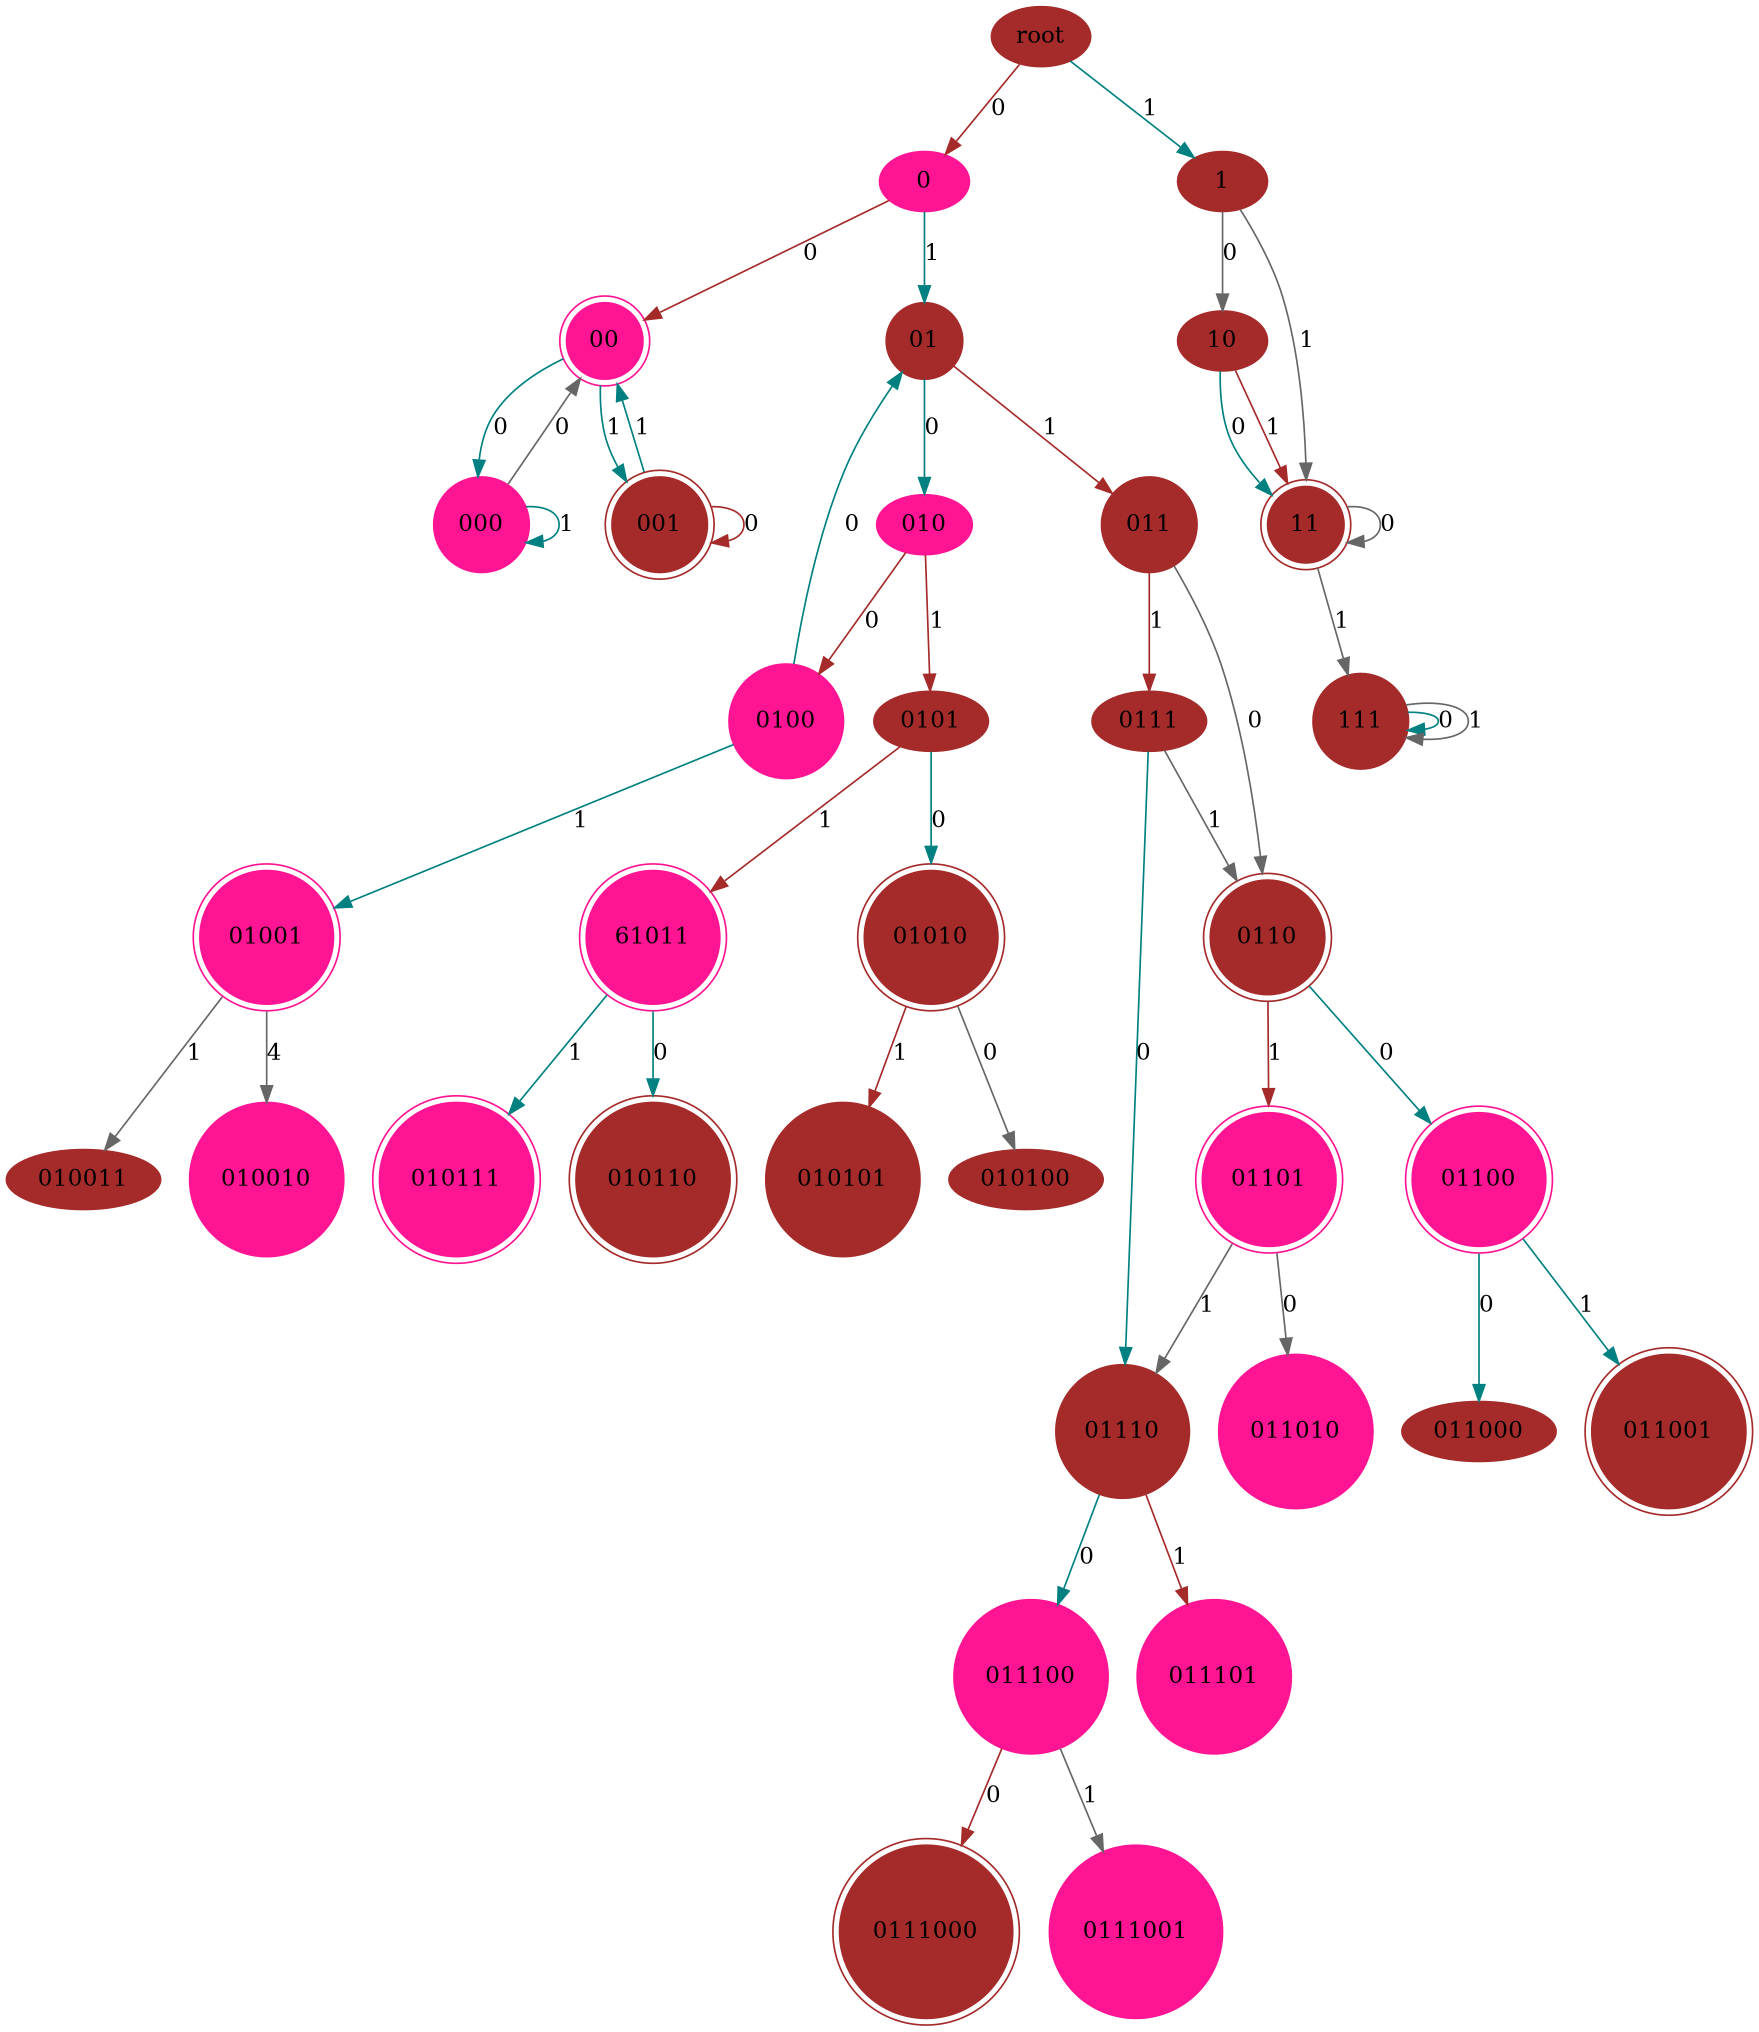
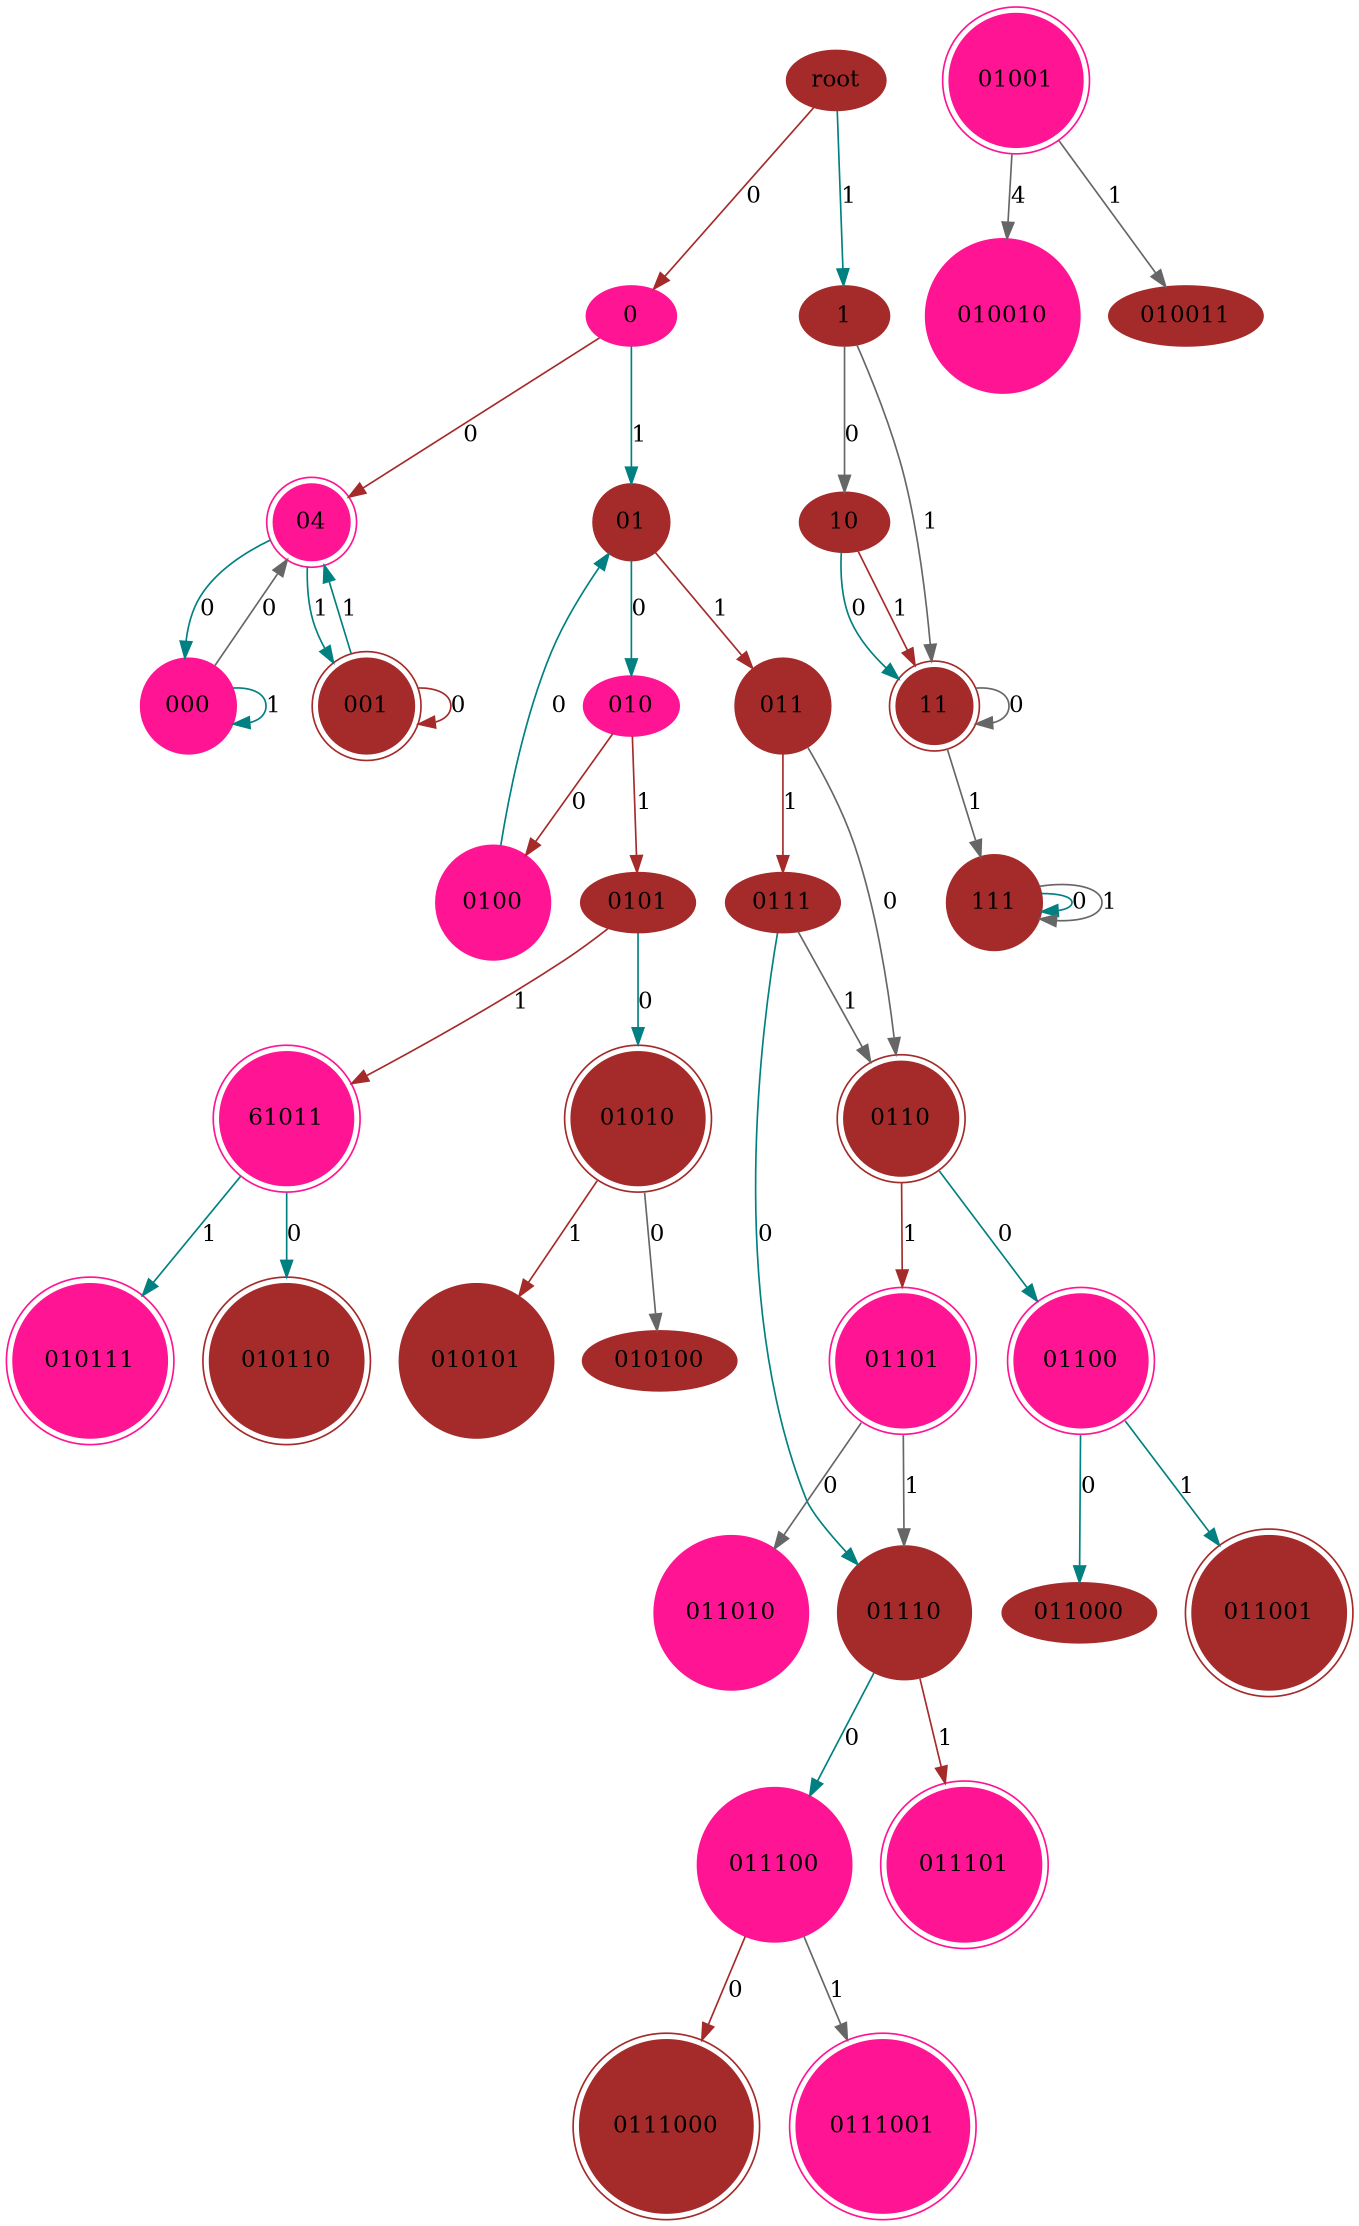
node "00": label "00" -> "04"
edge "0100" -> "01001": removed, label "1"
node "011101": shape Mcircle -> doublecircle
node "0111001": shape Mcircle -> doublecircle
